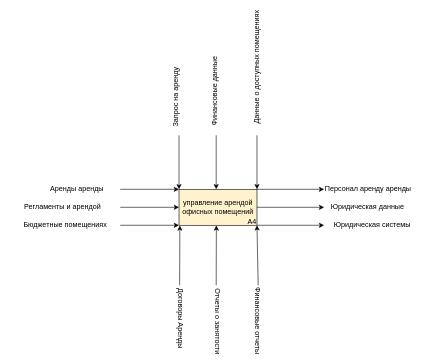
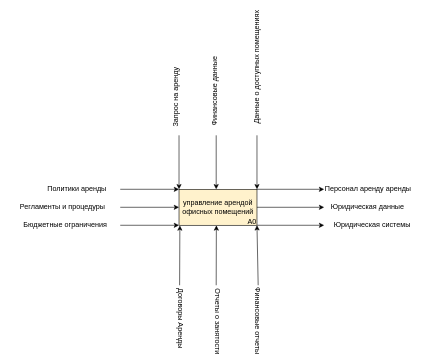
node "Аренды аренды": label "Аренды аренды" -> "Политики аренды"
node "Регламенты и арендой": label "Регламенты и арендой" -> "Регламенты и процедуры"
node "A4": label "A4" -> "A0"
node "Бюджетные помещениях": label "Бюджетные помещениях" -> "Бюджетные ограничения"
